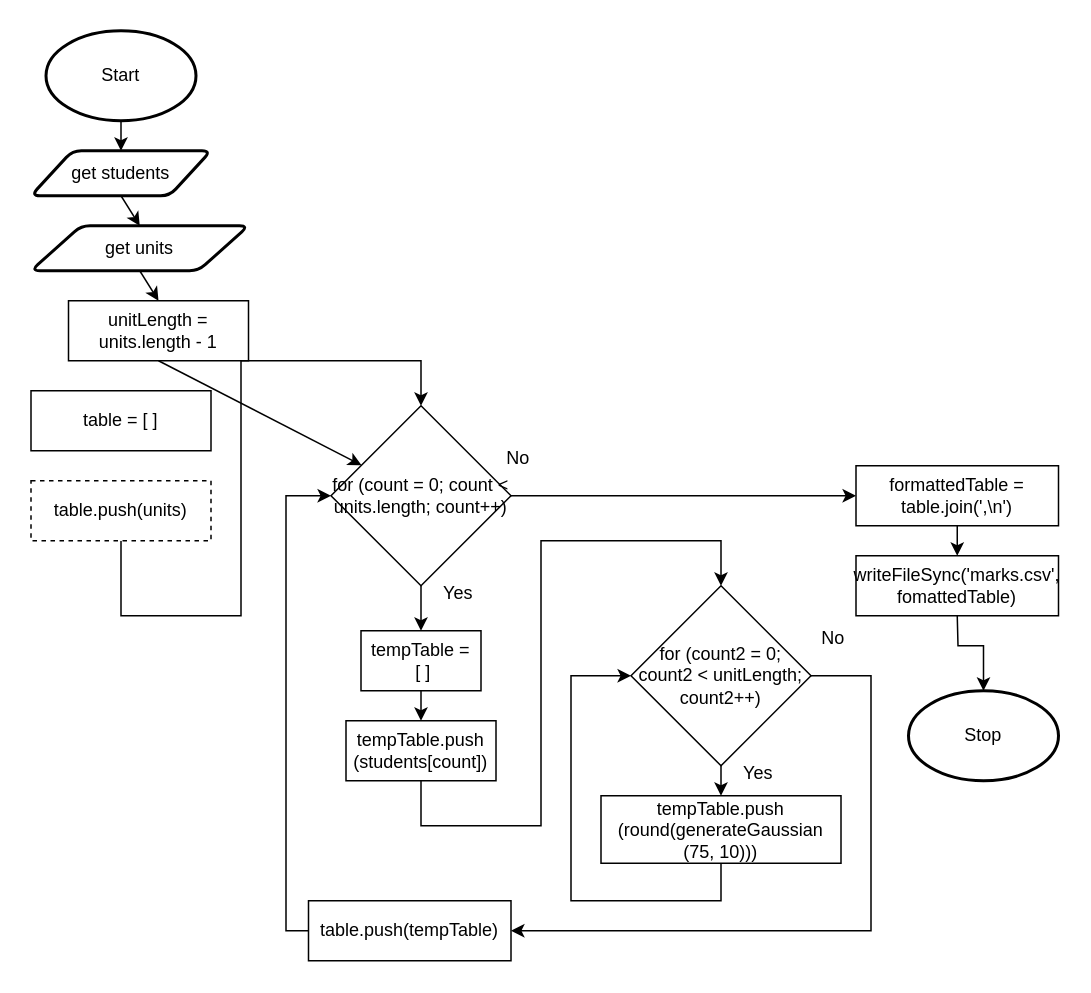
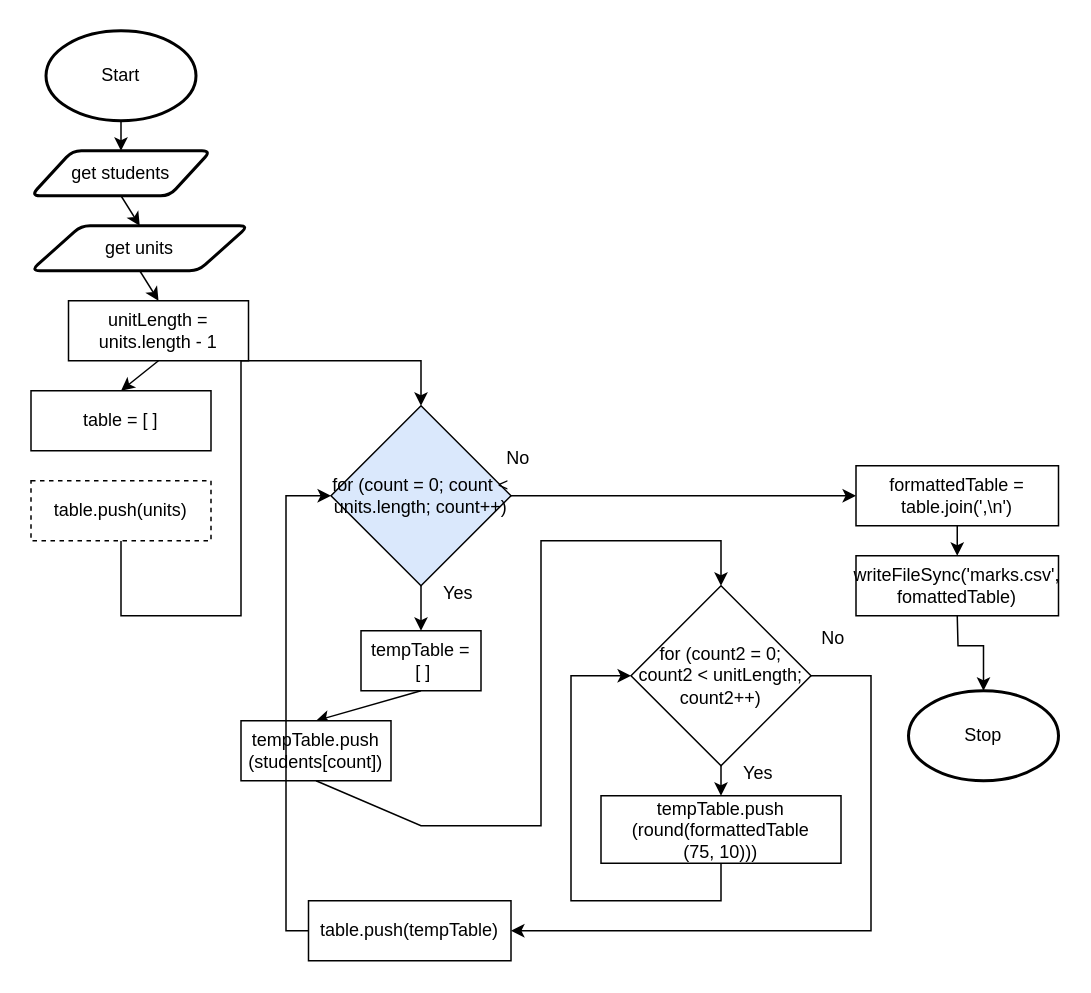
edge "unitLength = units.length - 1" -> "for (count = 0; count < units.length; count++)": now "unitLength = units.length - 1" -> "table = [ ]"
node "for (count = 0; count < units.length; count++)": fillcolor #ffffff -> #dae8fc
node "tempTable.push (students[count])": moved (421, 751) -> (316, 751)
node "tempTable.push (round(generateGaussian (75, 10)))": label "tempTable.push (round(generateGaussian (75, 10)))" -> "tempTable.push (round(formattedTable (75, 10)))"
